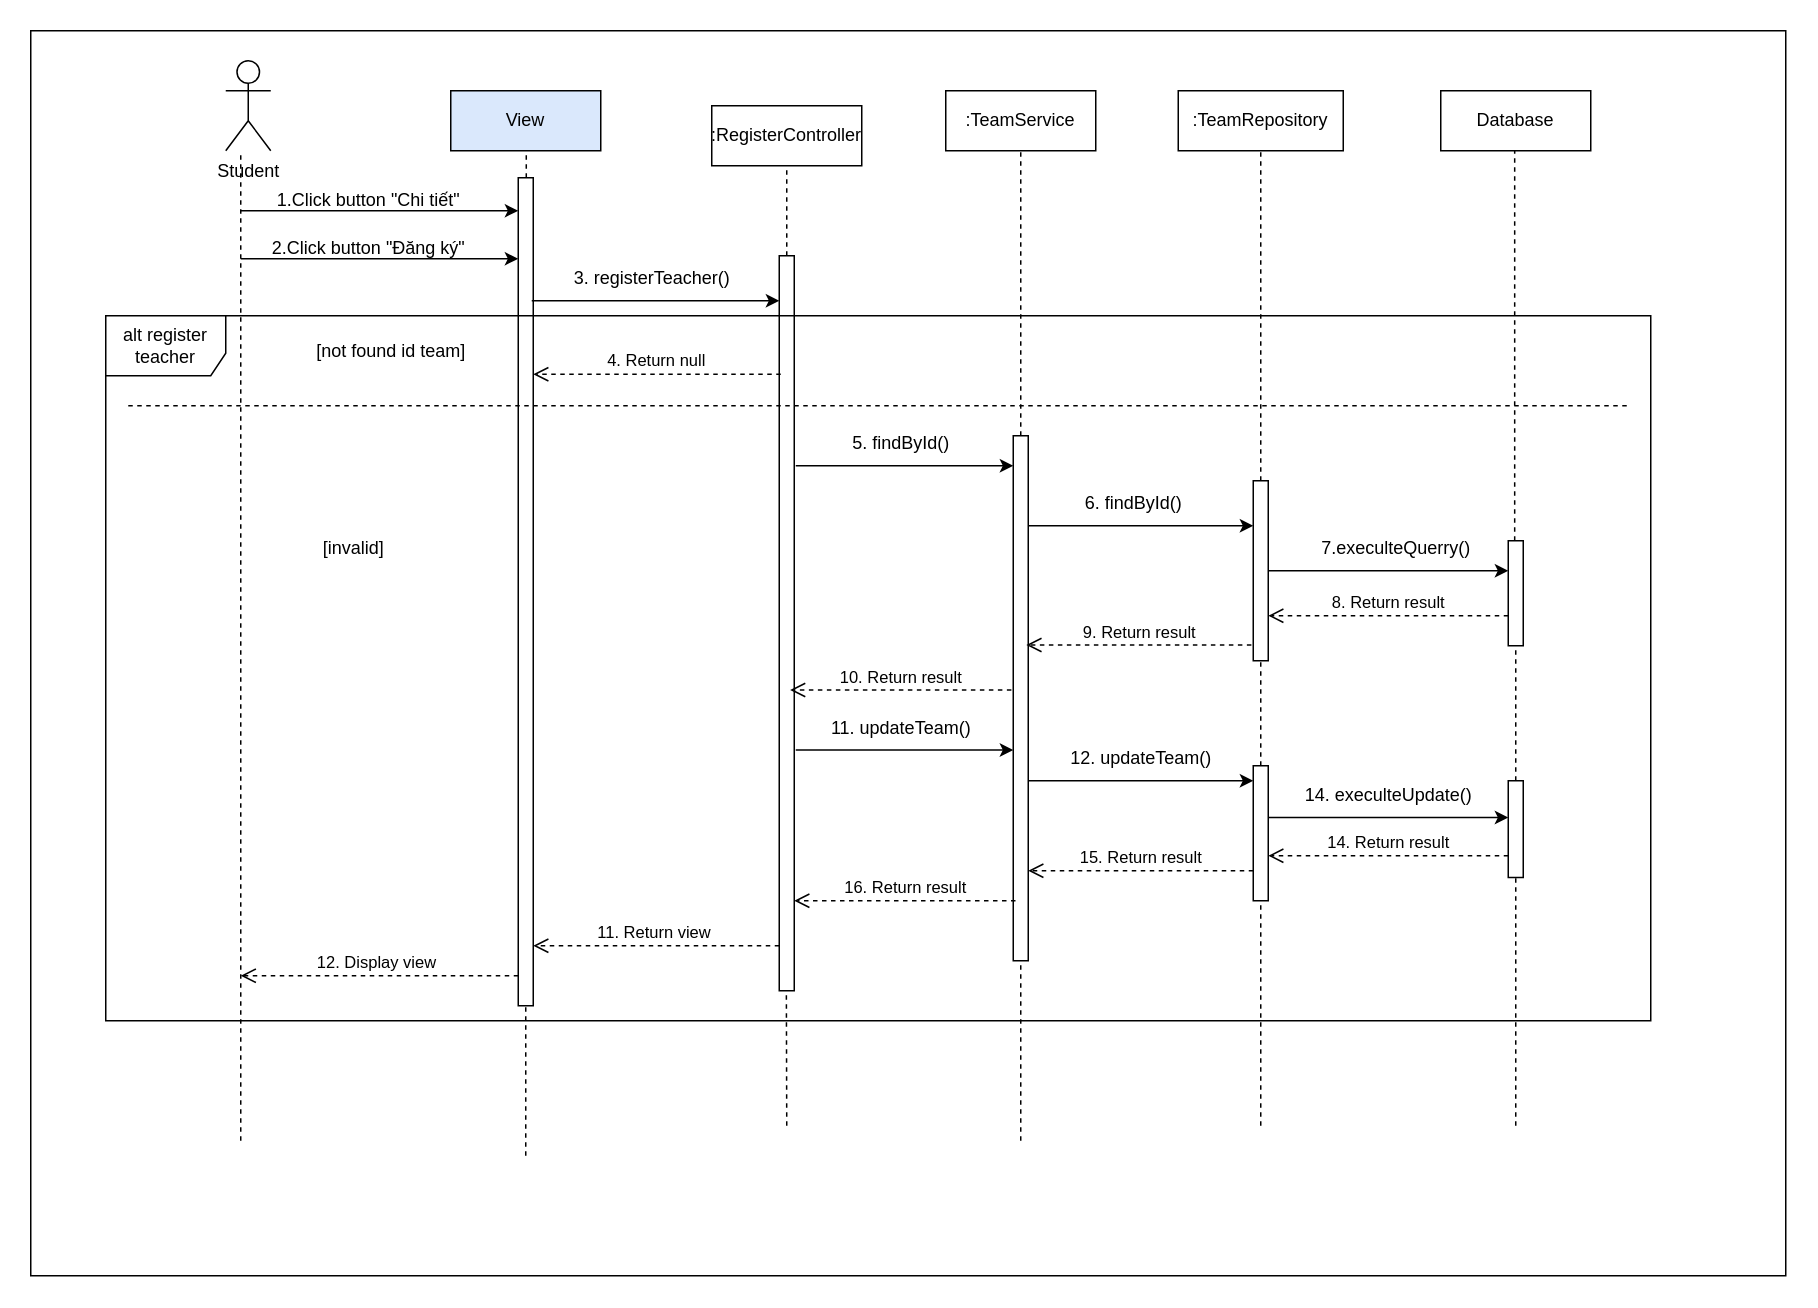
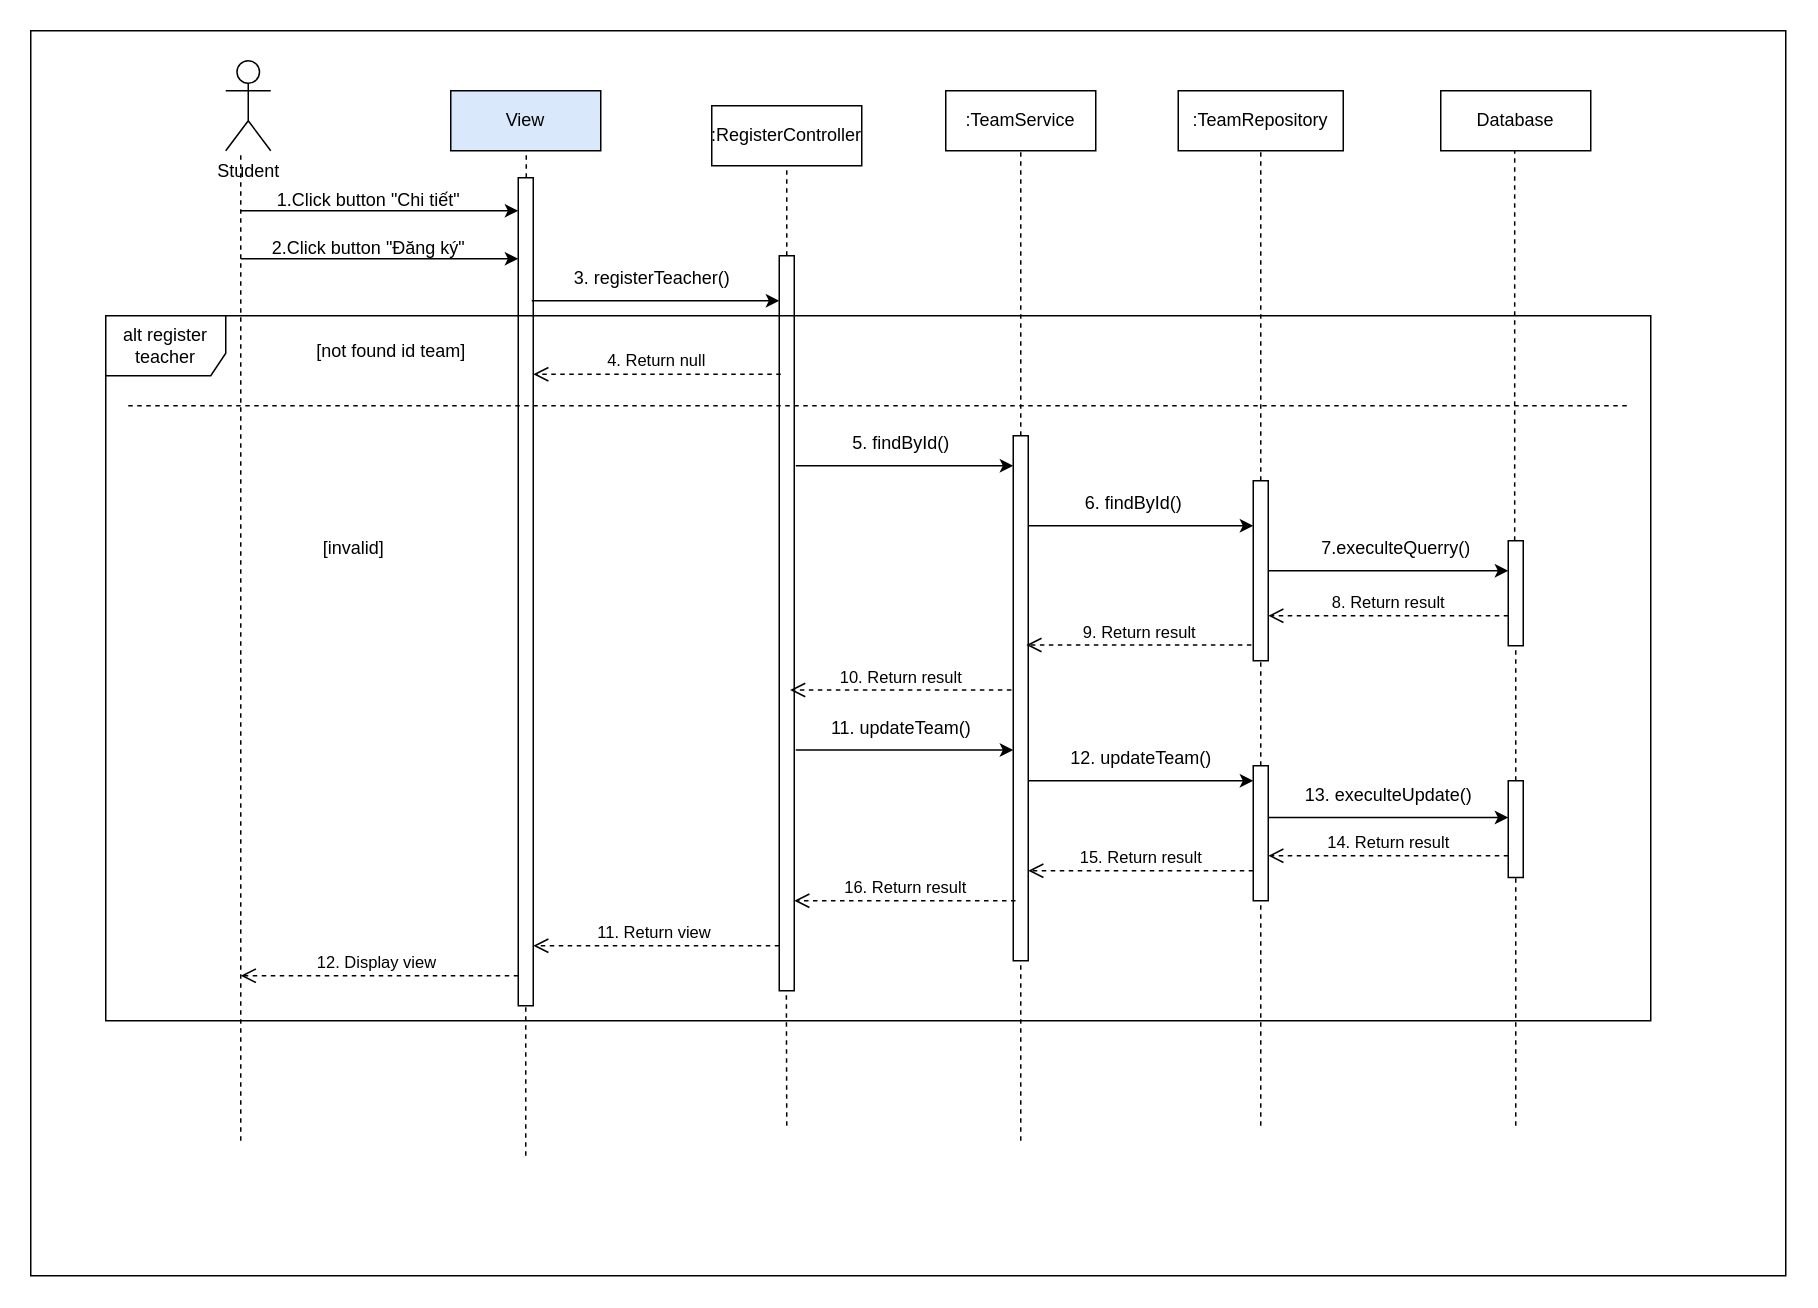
node "14. execulteUpdate()": label "14. execulteUpdate()" -> "13. execulteUpdate()"
